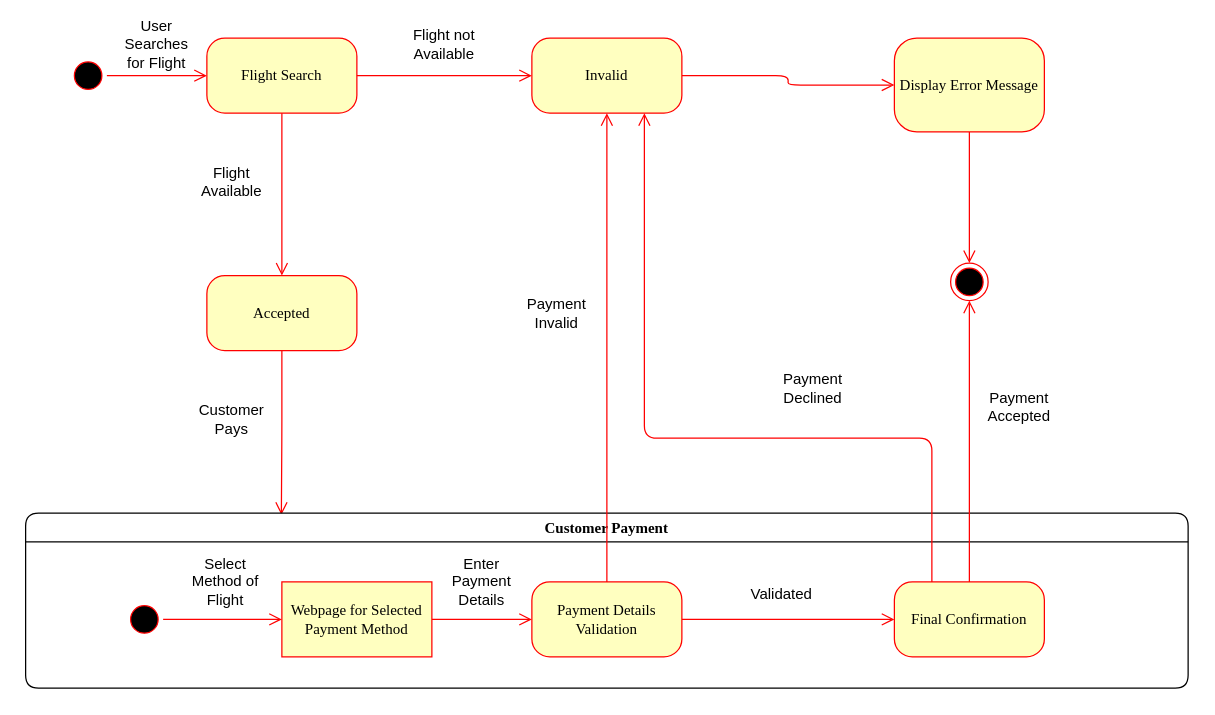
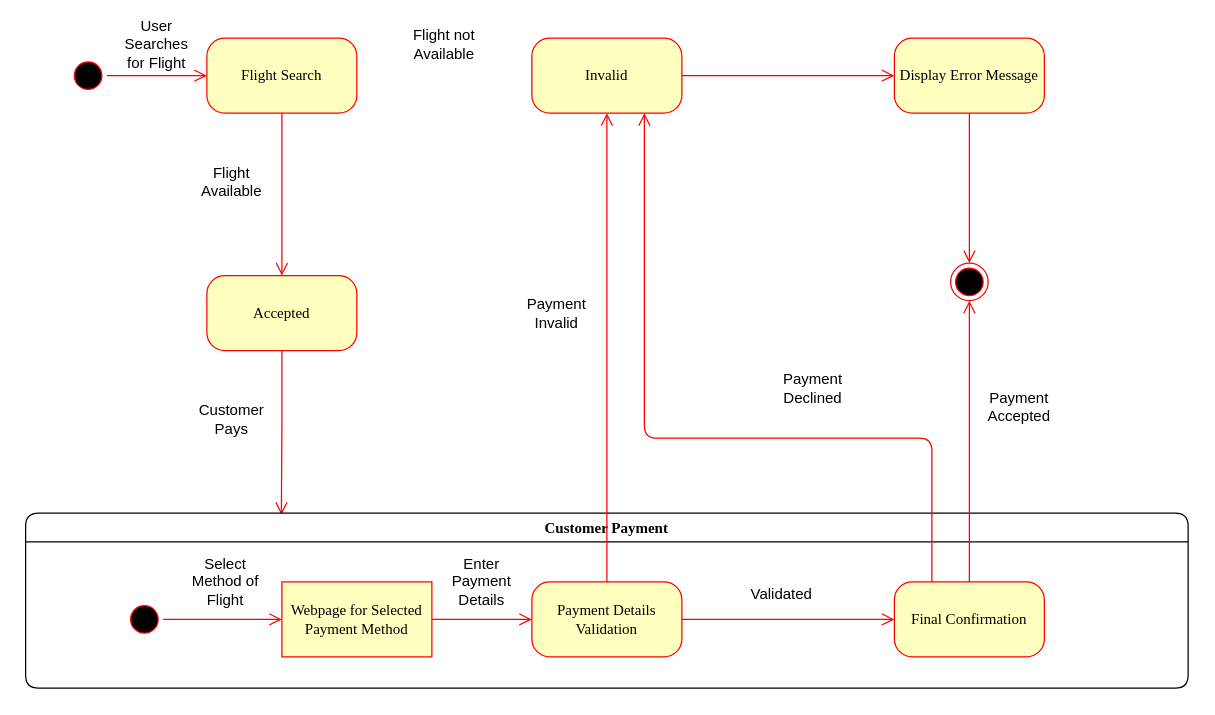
edge "Flight Search" -> "Invalid": removed
node "Display Error Message": size 150x94 -> 150x75
